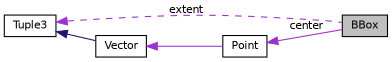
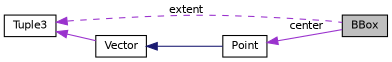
edge "Vector" -> "Tuple3": color midnightblue -> darkorchid3
edge "Point" -> "Vector": color darkorchid3 -> midnightblue
